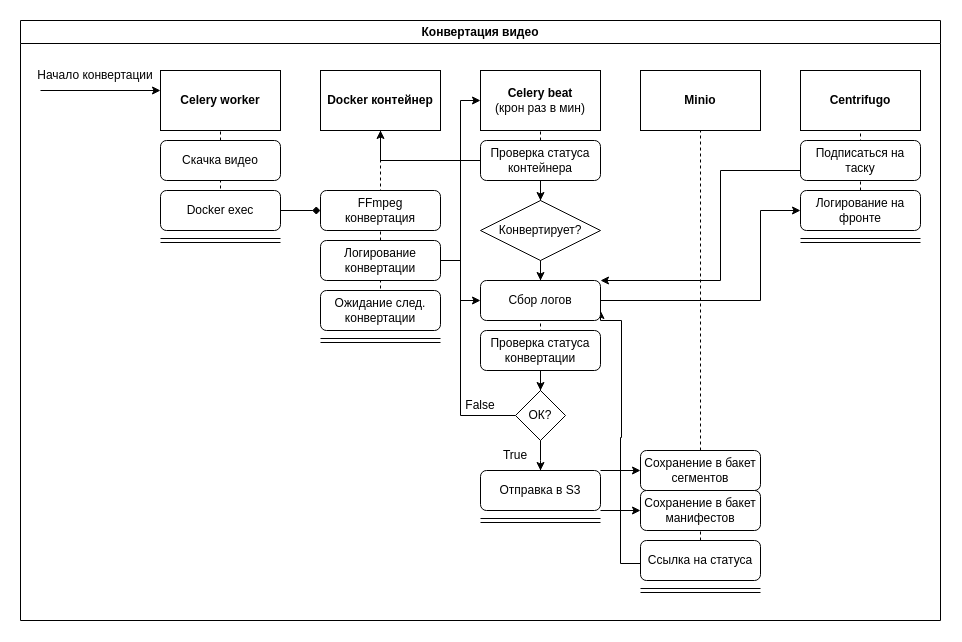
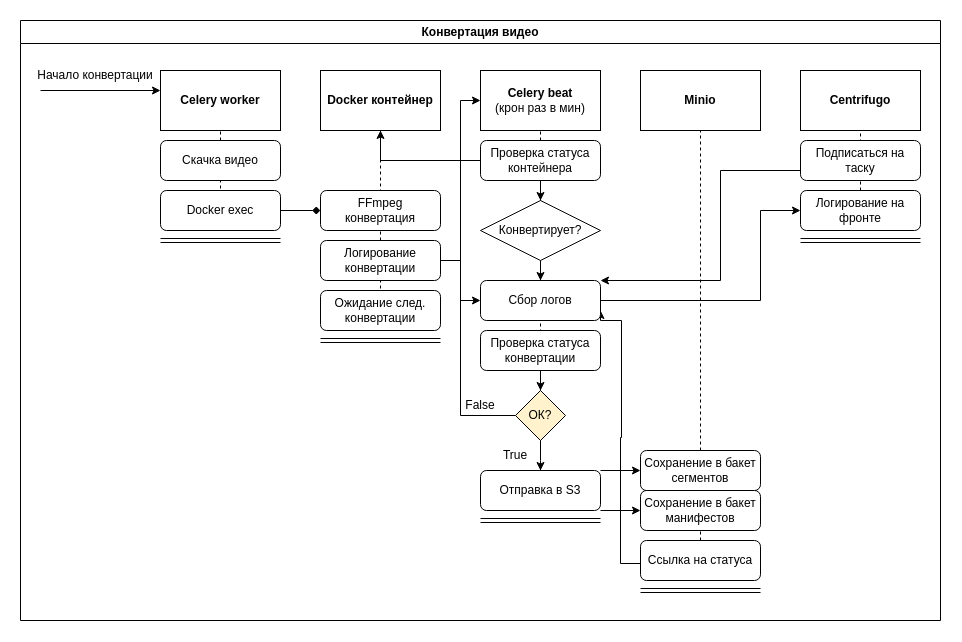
node "ОК?": fillcolor #ffffff -> #fff2cc
